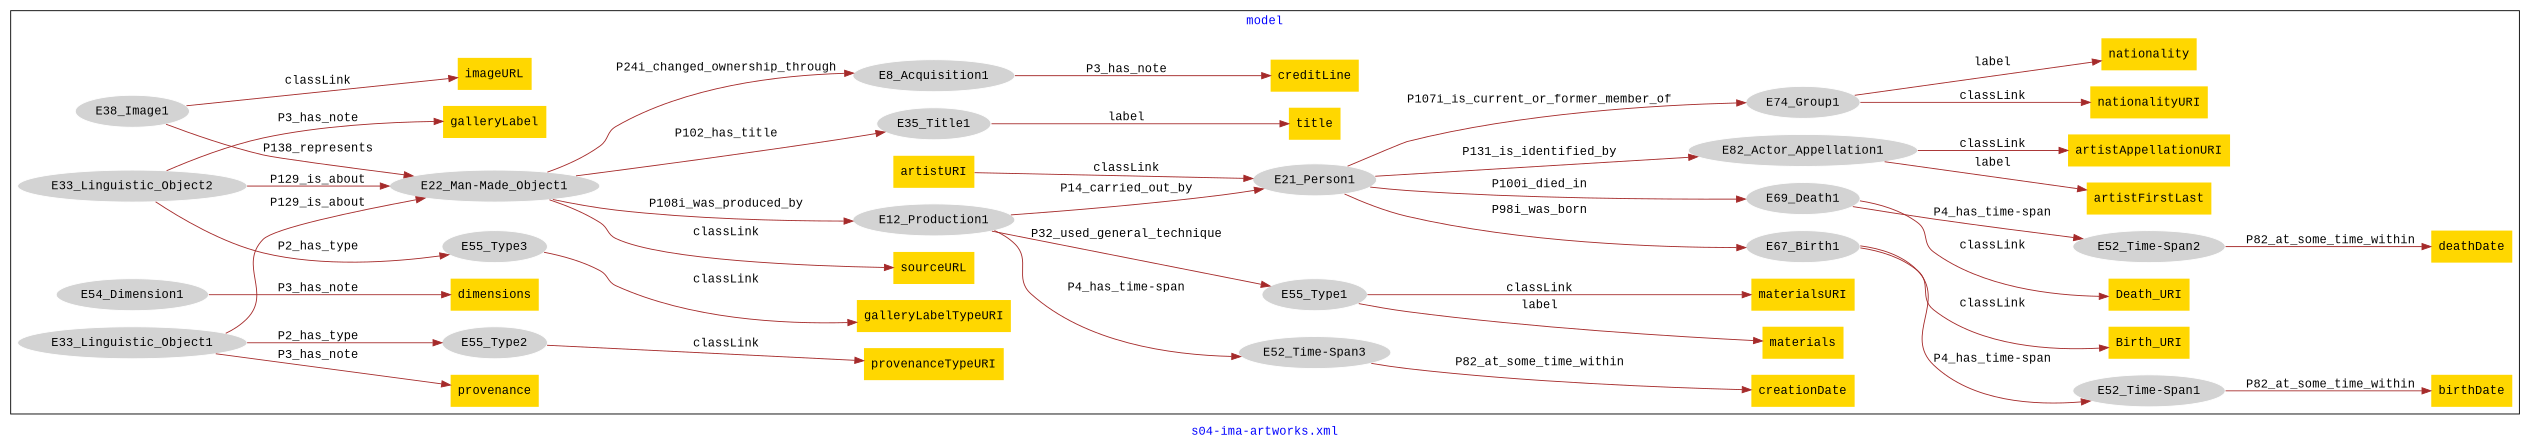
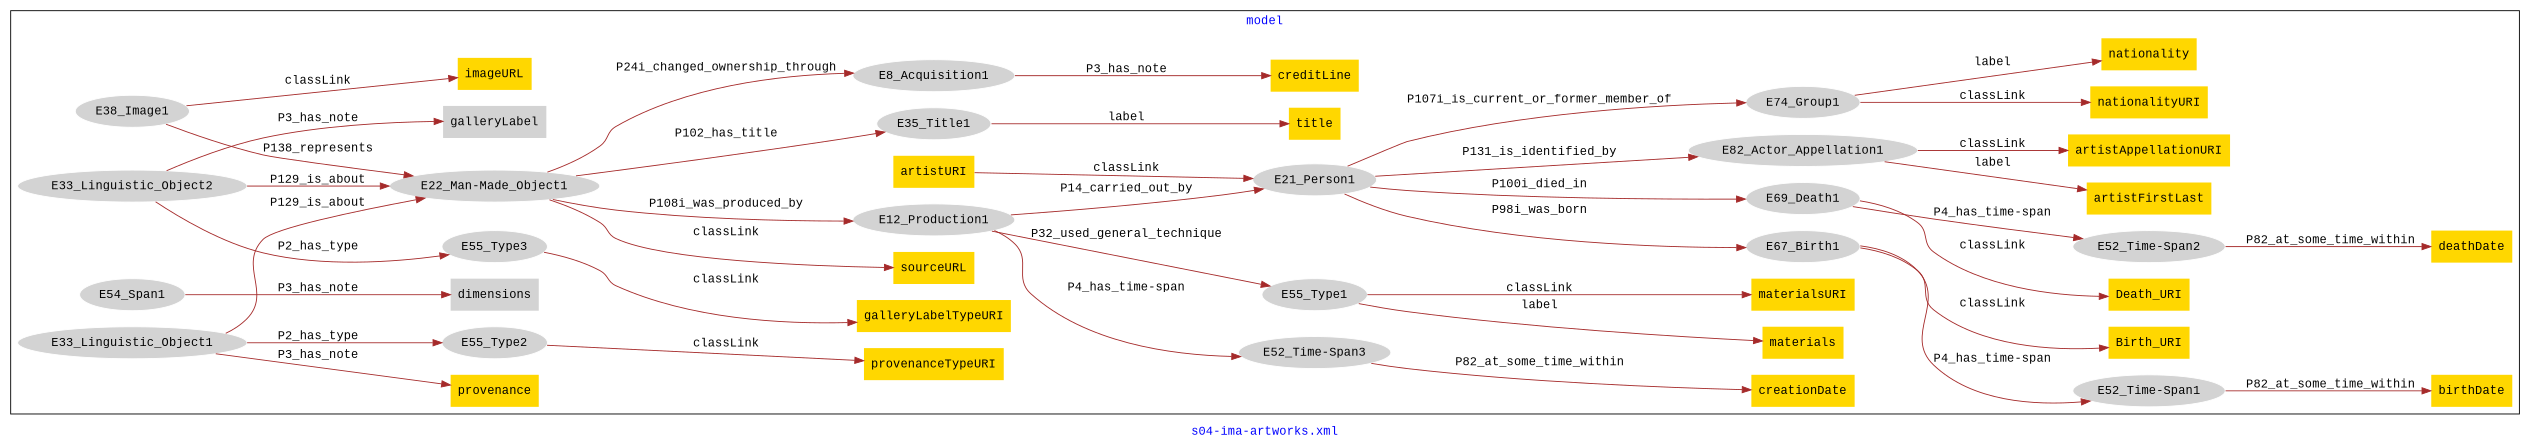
node "galleryLabel": fillcolor gold -> lightgray
node "E54_Dimension1": label "E54_Dimension1" -> "E54_Span1"
node "dimensions": fillcolor gold -> lightgray
